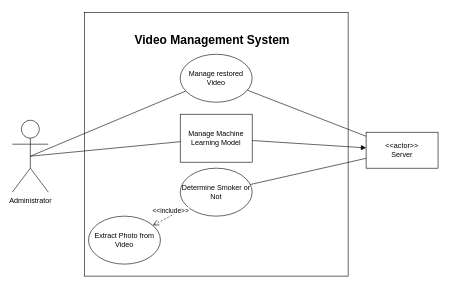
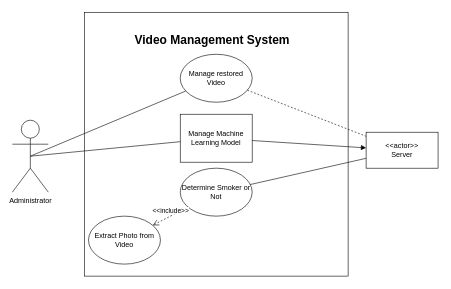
edge "Manage restored Video" -- "<<actor>> Server": style solid -> dashed
